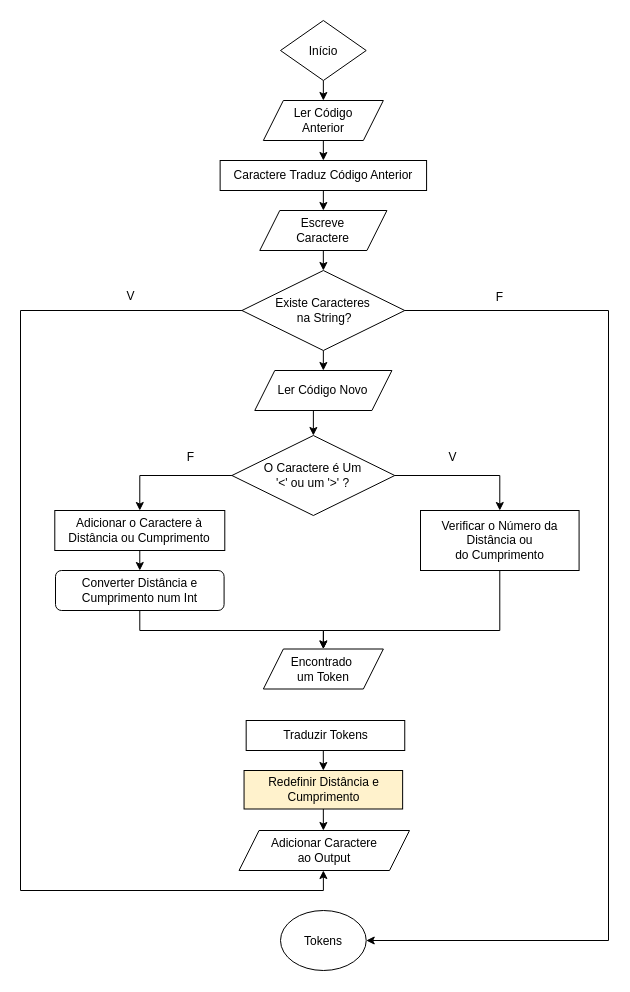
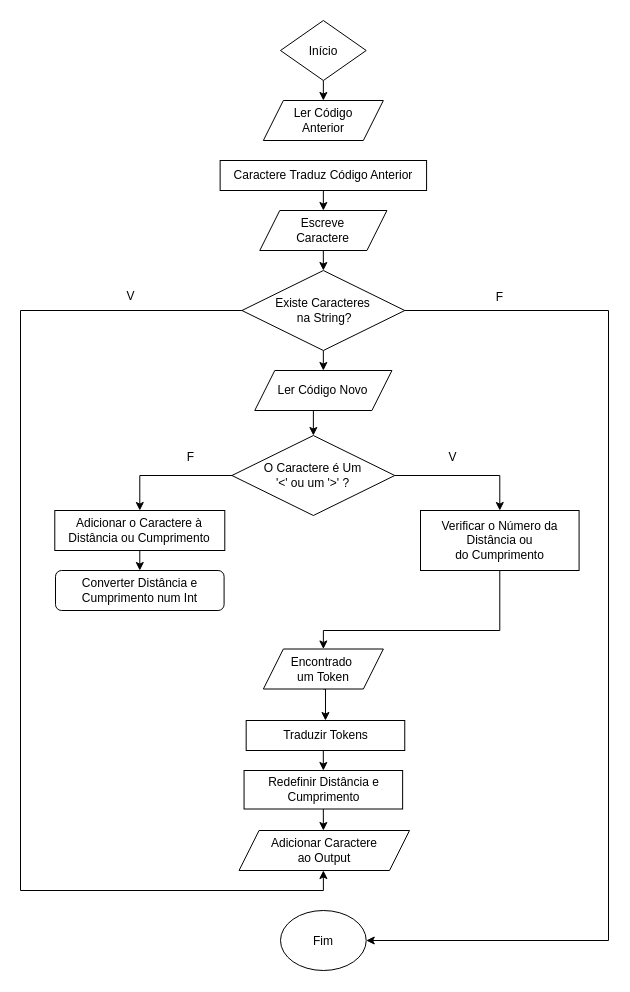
edge "Ler Código Anterior" -> "Caractere Traduz Código Anterior": removed
edge "Converter Distância e Cumprimento num Int" -> "Encontrado um Token": removed
edge "Encontrado um Token" -> "Traduzir Tokens": added
node "Redefinir Distância e Cumprimento": fillcolor #fff2cc -> #ffffff
node "Tokens": label "Tokens" -> "Fim"
